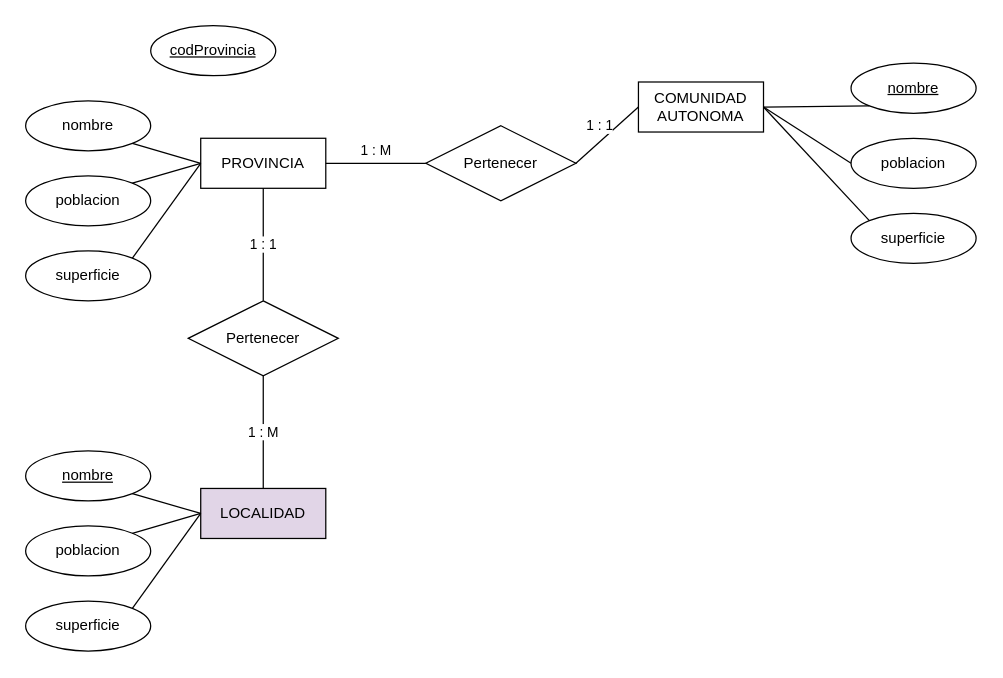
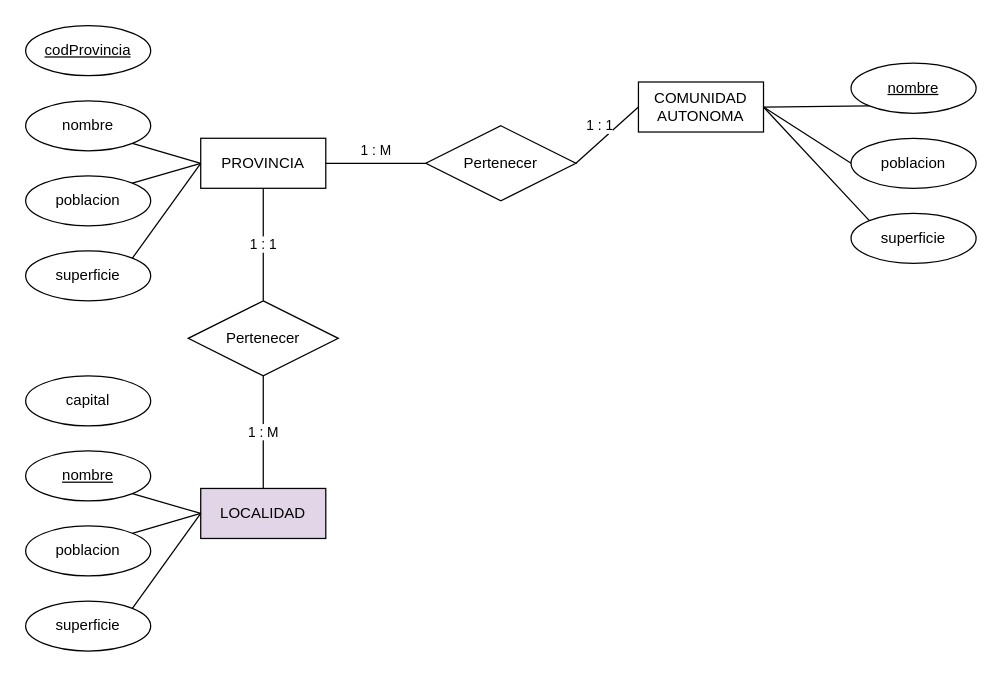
node "codProvincia": moved (213, 51) -> (88, 51)
node "capital": added
